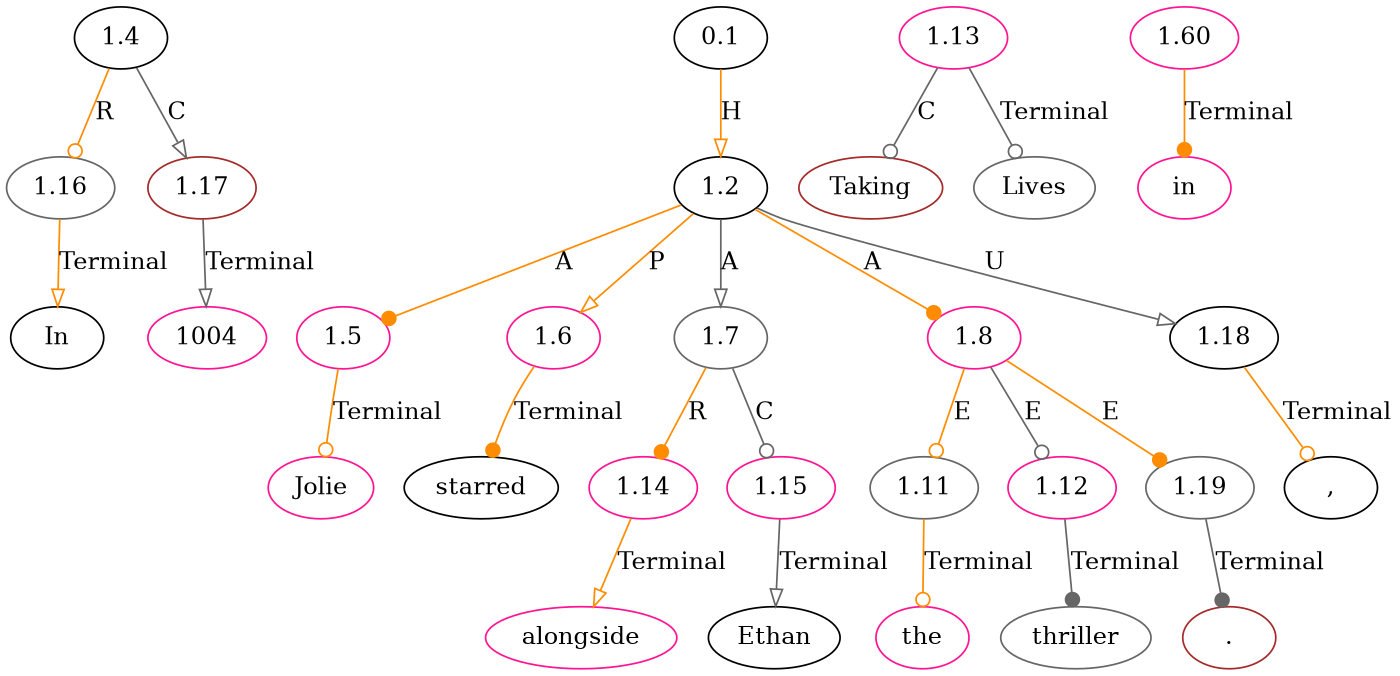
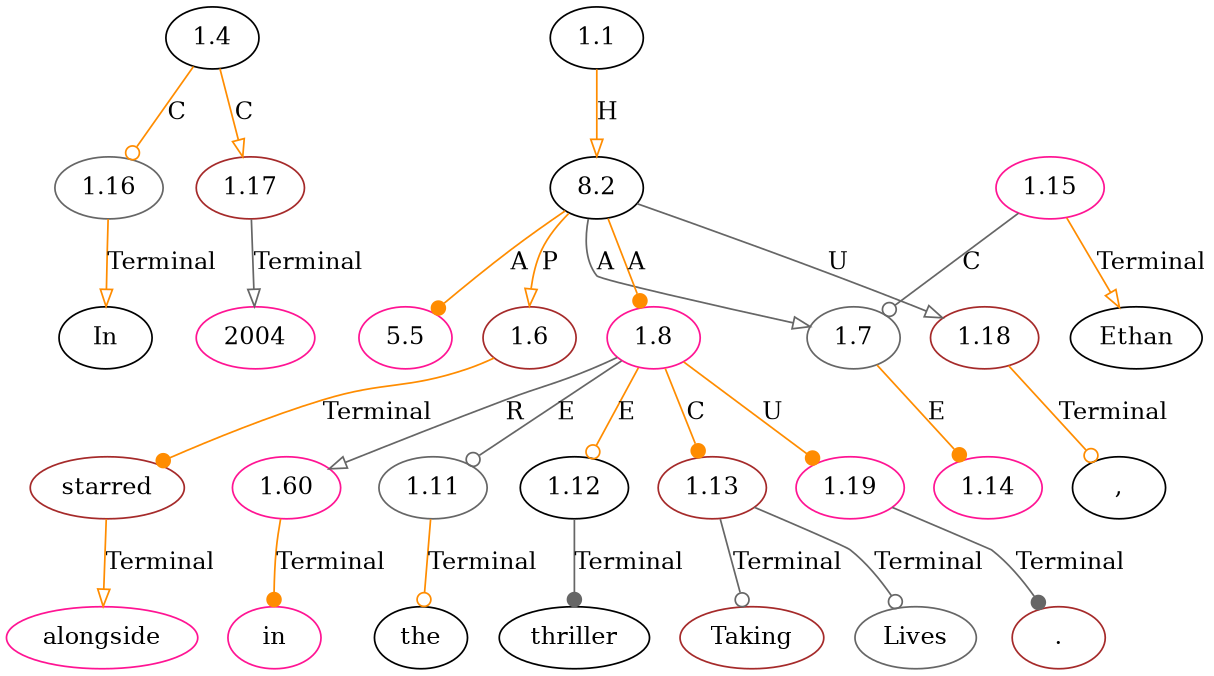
node "0.1": label "0.1" -> "1.1"
node "1.13": color deeppink -> brown
edge "1.4" -> "1.17": color gray40 -> darkorange
edge "1.4" -> "1.16": label "R" -> "C"
edge "1.13" -> "Taking": label "C" -> "Terminal"
node "1.2": label "1.2" -> "8.2"
node "1004": label "1004" -> "2004"
node "1.5": label "1.5" -> "5.5"
node "1.6": color deeppink -> brown
node "1.18": color black -> brown
edge "1.8" -> "1.13": added, label "C"
edge "1.7" -> "1.15": reversed
edge "1.8" -> "1.11": color darkorange -> gray40
edge "1.8" -> "1.12": color gray40 -> darkorange
edge "1.8" -> "1.60": added, label "R"
edge "1.7" -> "1.14": label "R" -> "E"
edge "1.8" -> "1.19": label "E" -> "U"
node "Jolie": removed
node "starred": color black -> brown
node "1.12": color deeppink -> black
node "1.19": color gray40 -> deeppink
edge "1.14" -> "alongside": now "starred" -> "alongside"
edge "1.15" -> "Ethan": color gray40 -> darkorange
node "the": color deeppink -> black
node "thriller": color gray40 -> black
